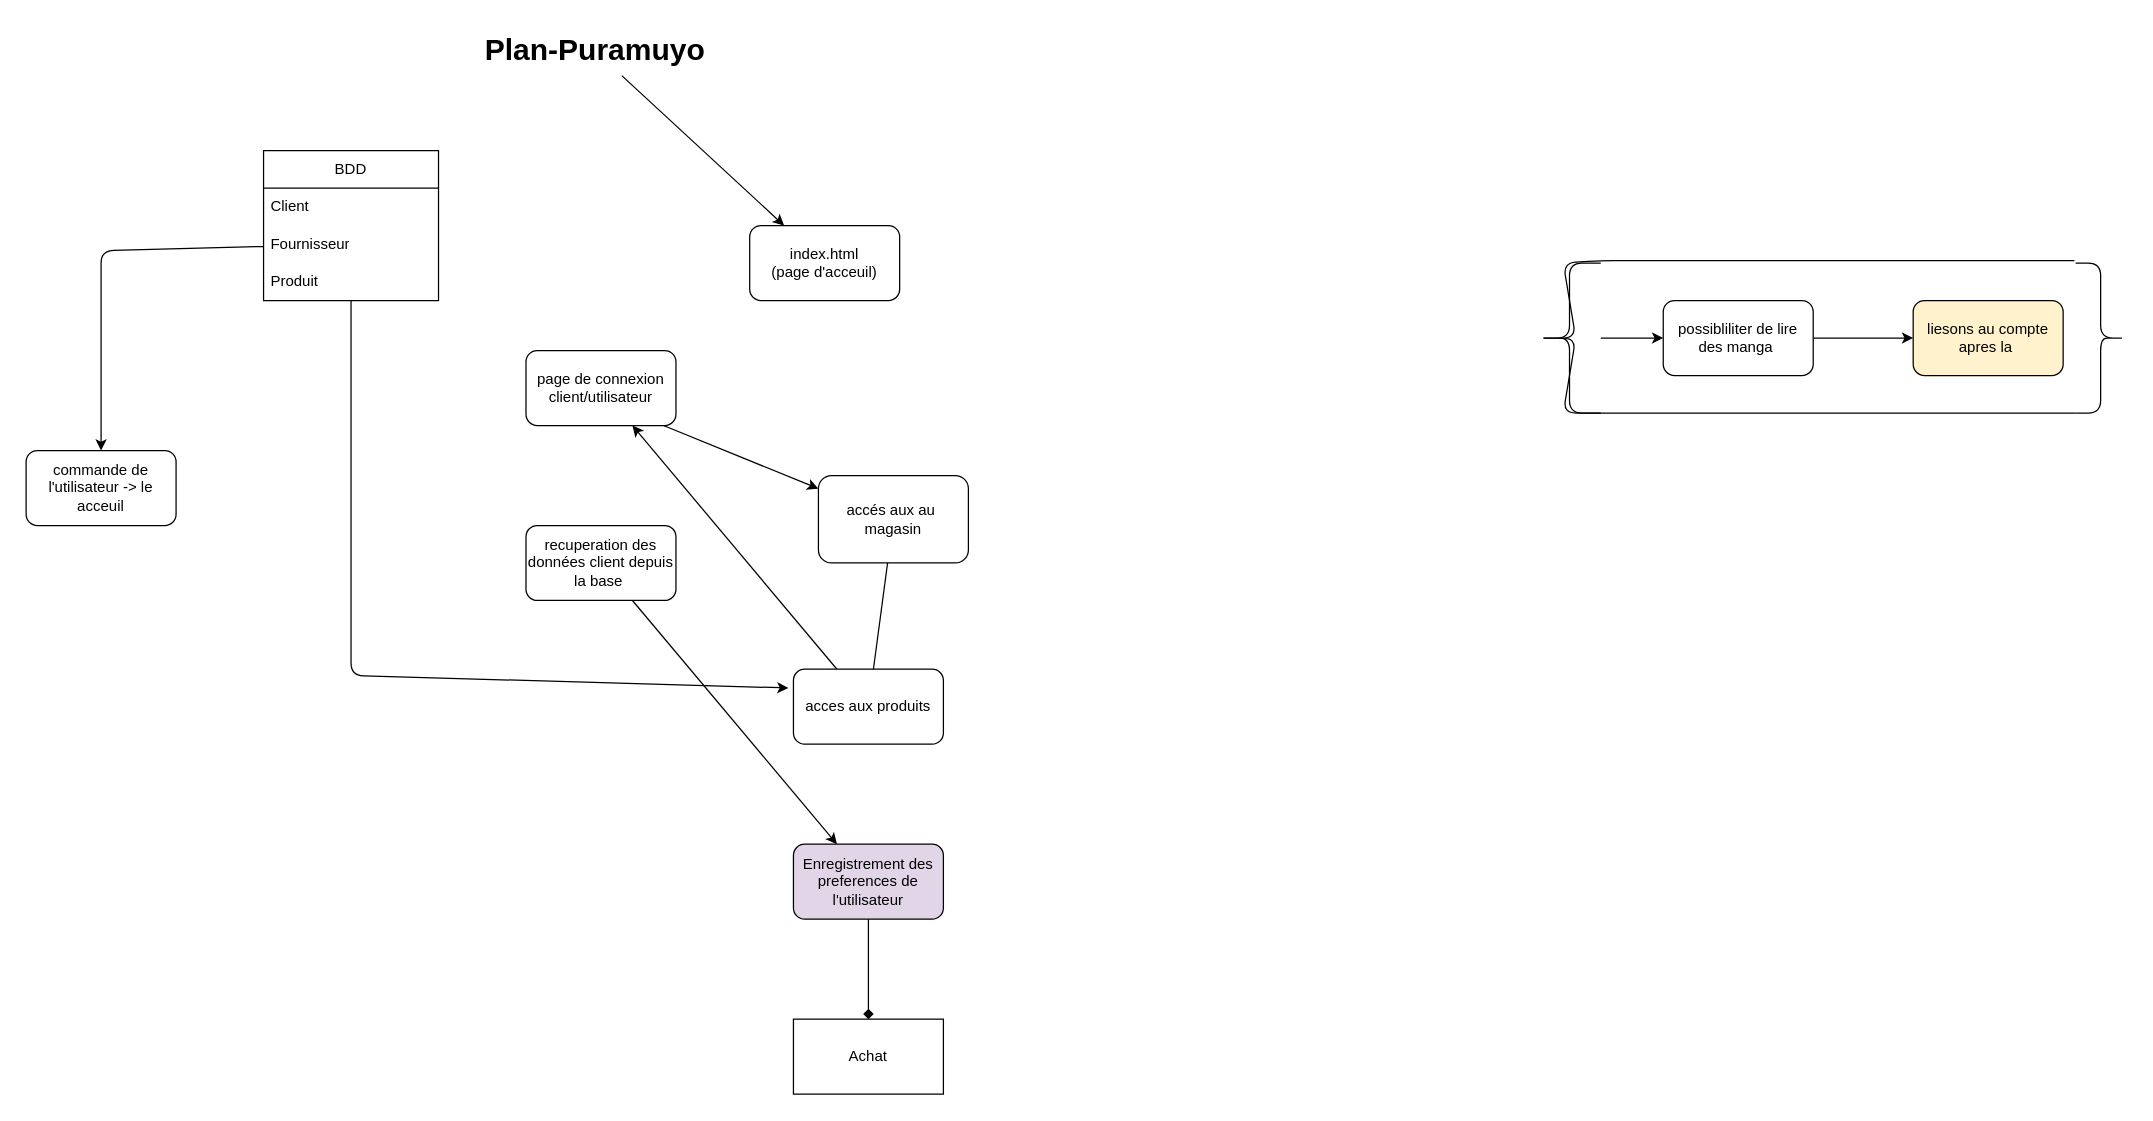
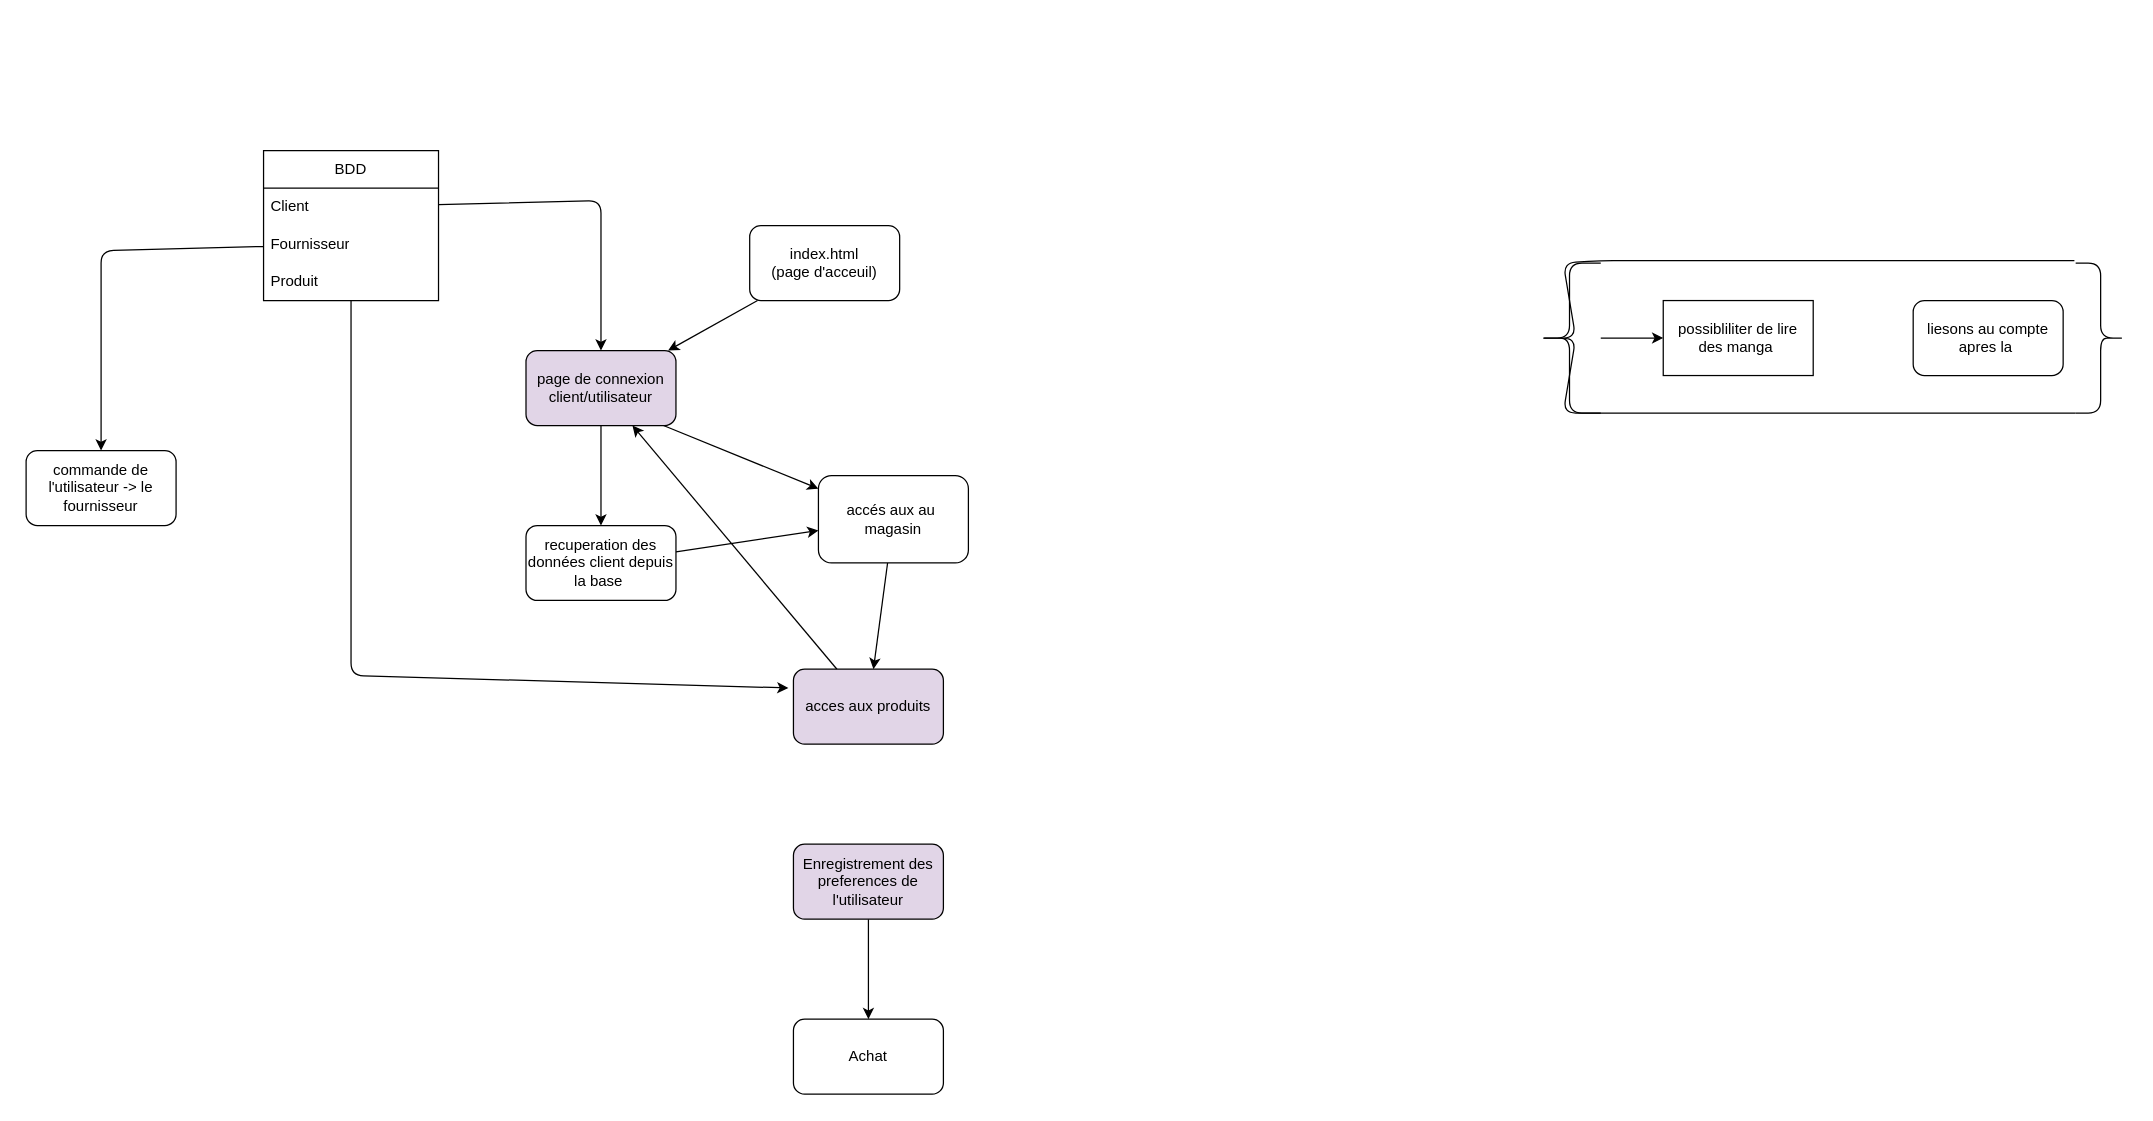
node "Plan-Puramuyo": removed
edge "Plan-Puramuyo" -> "index.html (page d'acceuil)": removed
edge "Client" -> "page de connexion client/utilisateur": added
edge "index.html (page d'acceuil)" -> "page de connexion client/utilisateur": added
node "possibliliter de lire des manga": shape rounded rectangle -> rectangle
edge "possibliliter de lire des manga" -> "liesons au compte apres la": removed
node "liesons au compte apres la": fillcolor #fff2cc -> #ffffff
node "page de connexion client/utilisateur": fillcolor #ffffff -> #e1d5e7
edge "page de connexion client/utilisateur" -> "recuperation des données client depuis la base": added
node "commande de l'utilisateur -> le acceuil": label "commande de l'utilisateur -> le acceuil" -> "commande de l'utilisateur -> le fournisseur"
edge "accés aux au magasin" -- "acces aux produits": arrowhead none -> classic
node "acces aux produits": fillcolor #ffffff -> #e1d5e7
edge "recuperation des données client depuis la base" -> "Enregistrement des preferences de l'utilisateur": now "recuperation des données client depuis la base" -> "accés aux au magasin"
edge "Enregistrement des preferences de l'utilisateur" -> "Achat": arrowhead diamond -> classic
node "Achat": shape rectangle -> rounded rectangle
